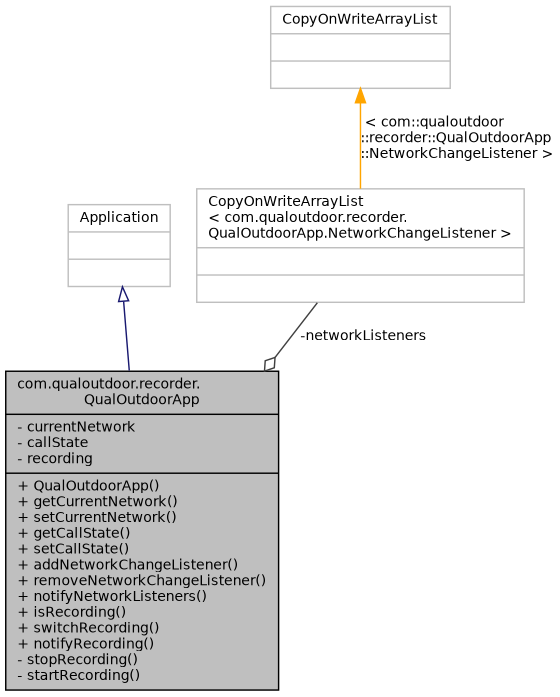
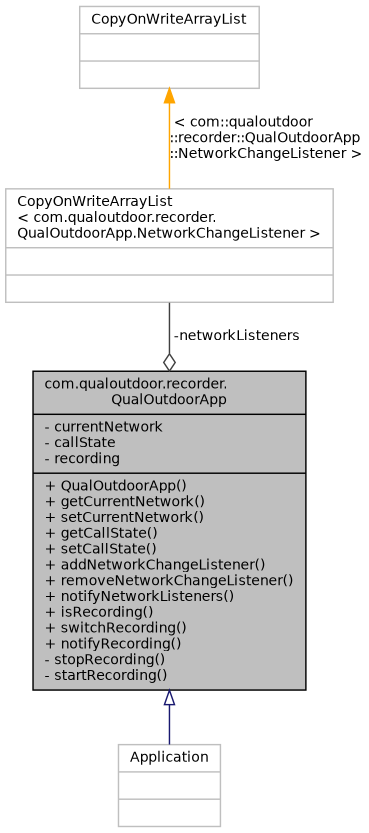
edge "com.qualoutdoor.recorder." -> "Application": reversed
